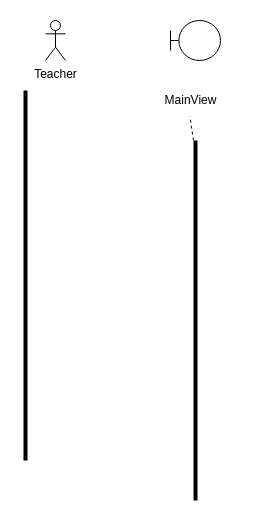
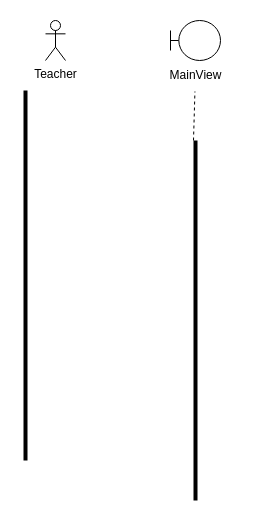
node "MainView": moved (191, 101) -> (196, 76)
